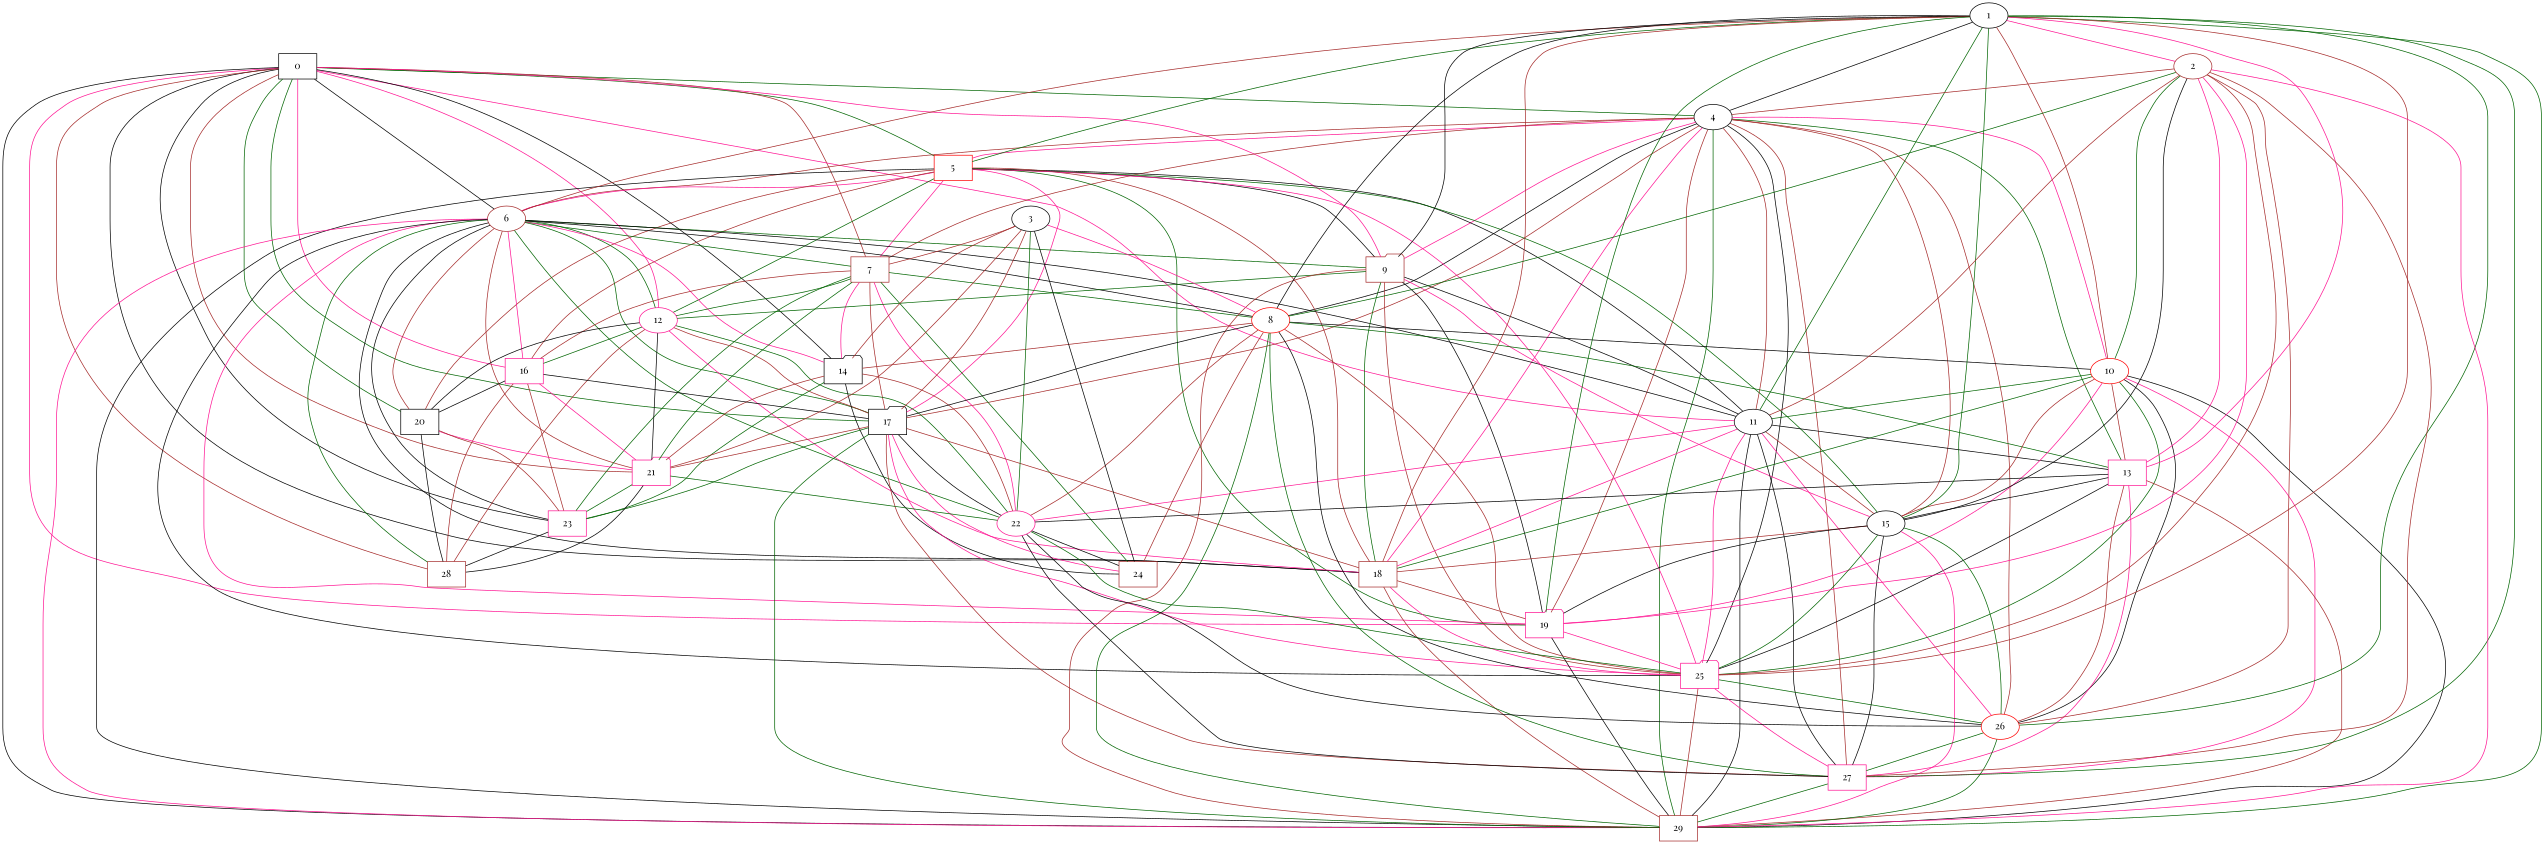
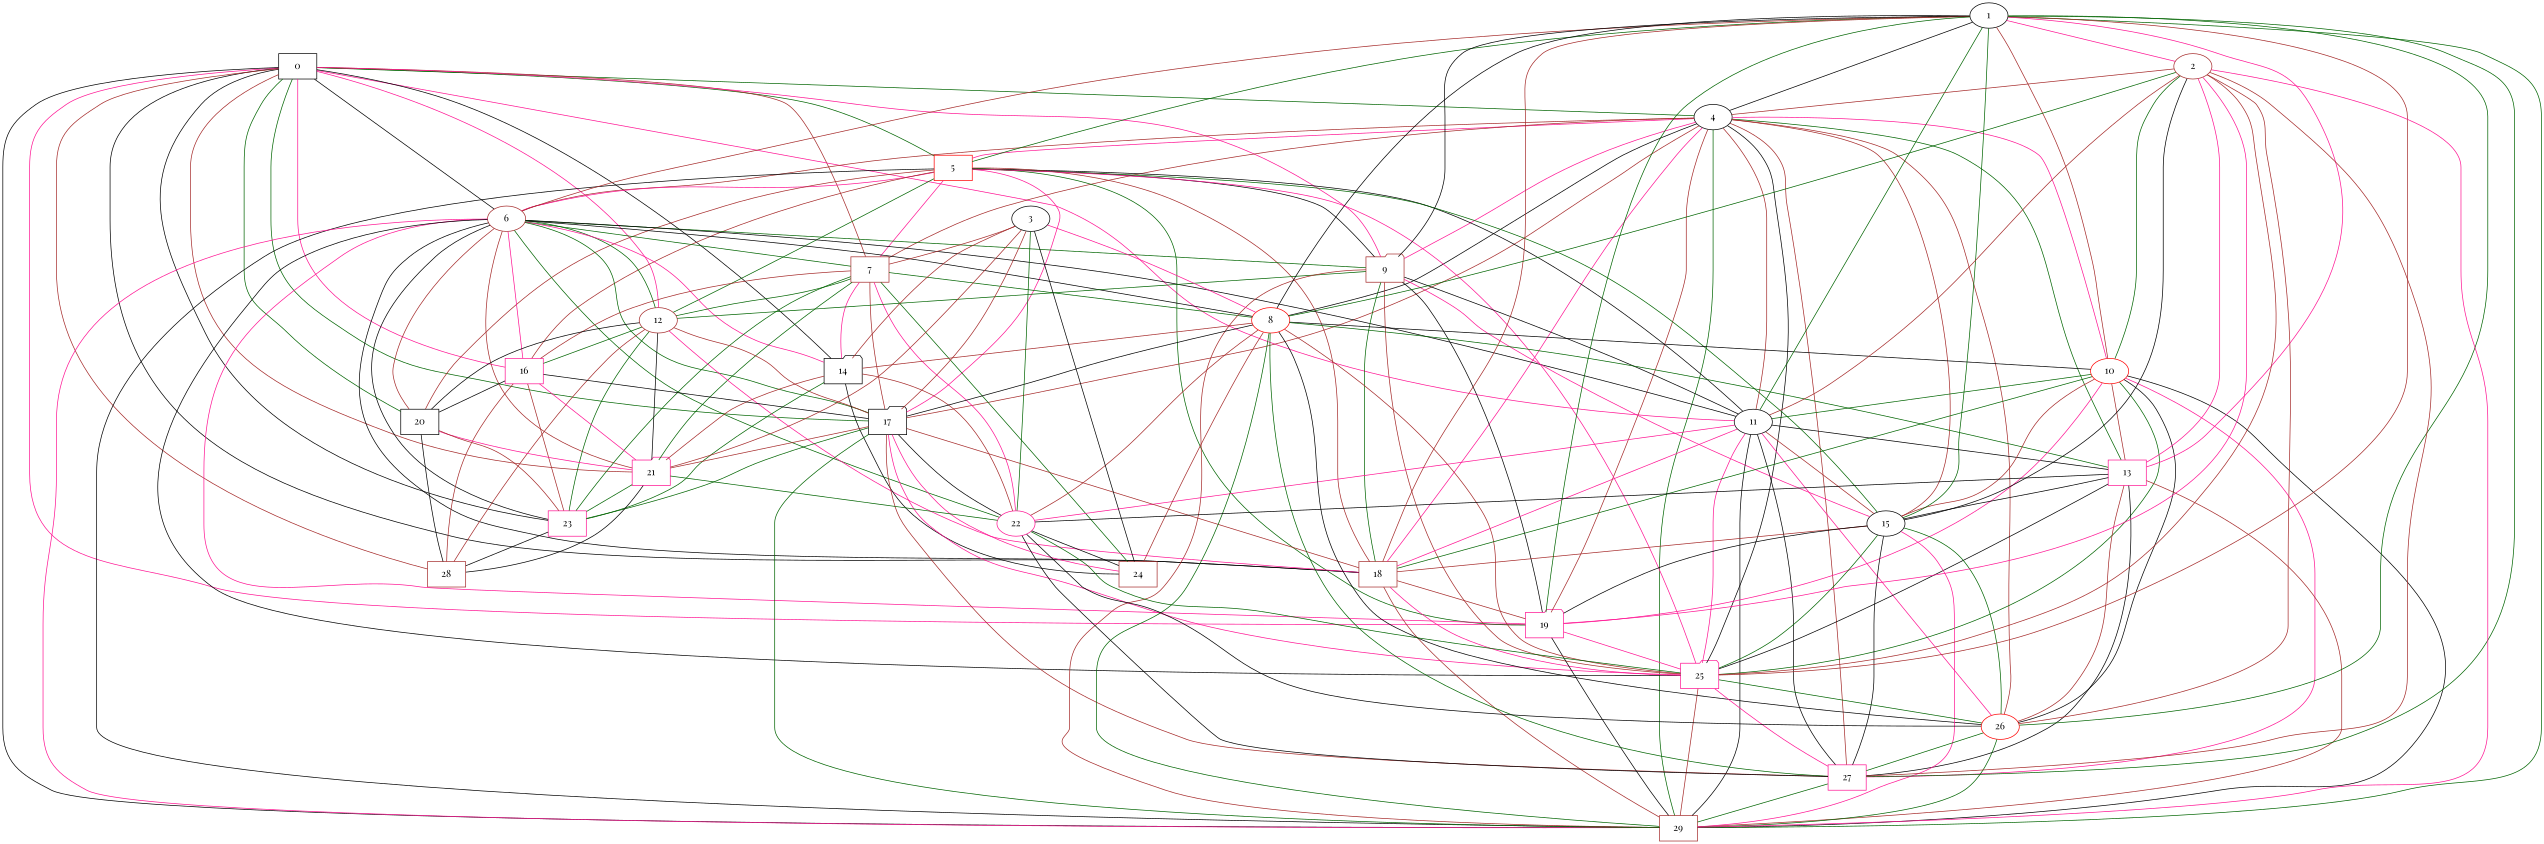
node "12": color deeppink -> brown
edge "6" -- "28": removed
edge "12" -- "22": now "12" -- "23"
edge "13" -- "27": color deeppink -> black
